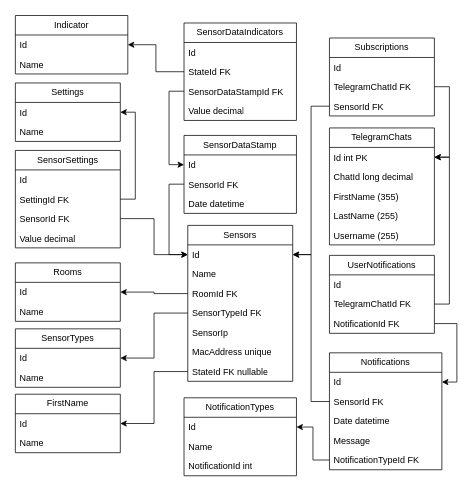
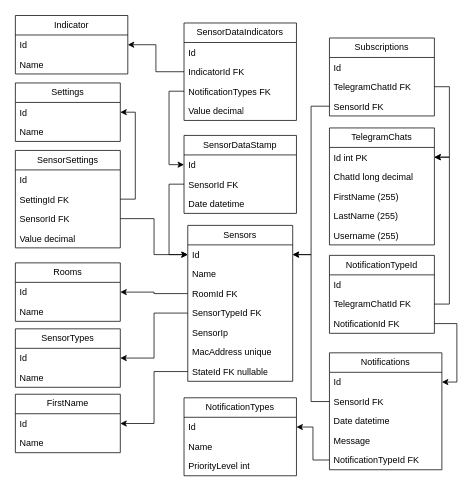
node "StateId FK": label "StateId FK" -> "IndicatorId FK"
node "SensorDataStampId FK": label "SensorDataStampId FK" -> "NotificationTypes FK"
node "FirstName (355)": label "FirstName (355)" -> "FirstName (255)"
node "UserNotifications": label "UserNotifications" -> "NotificationTypeId"
node "NotificationId int": label "NotificationId int" -> "PriorityLevel int"
